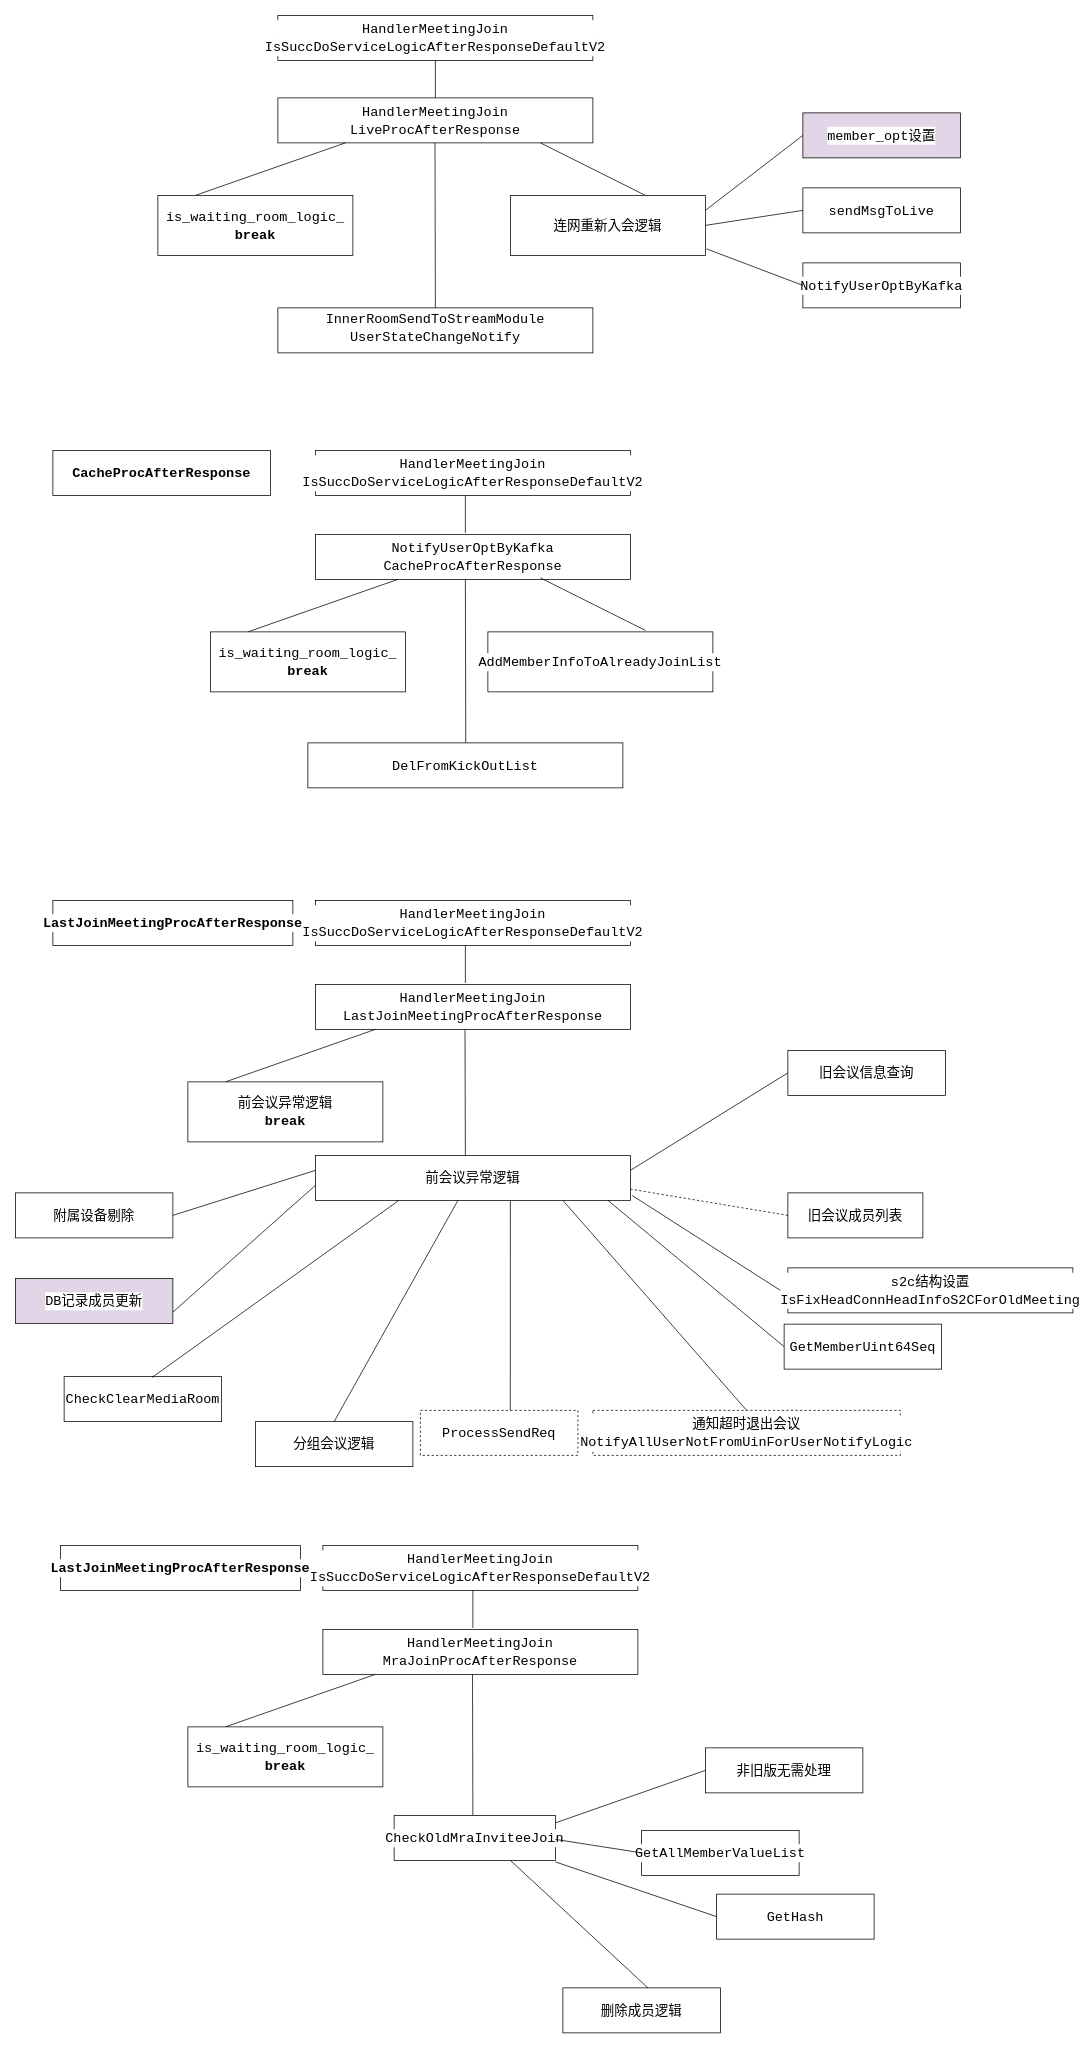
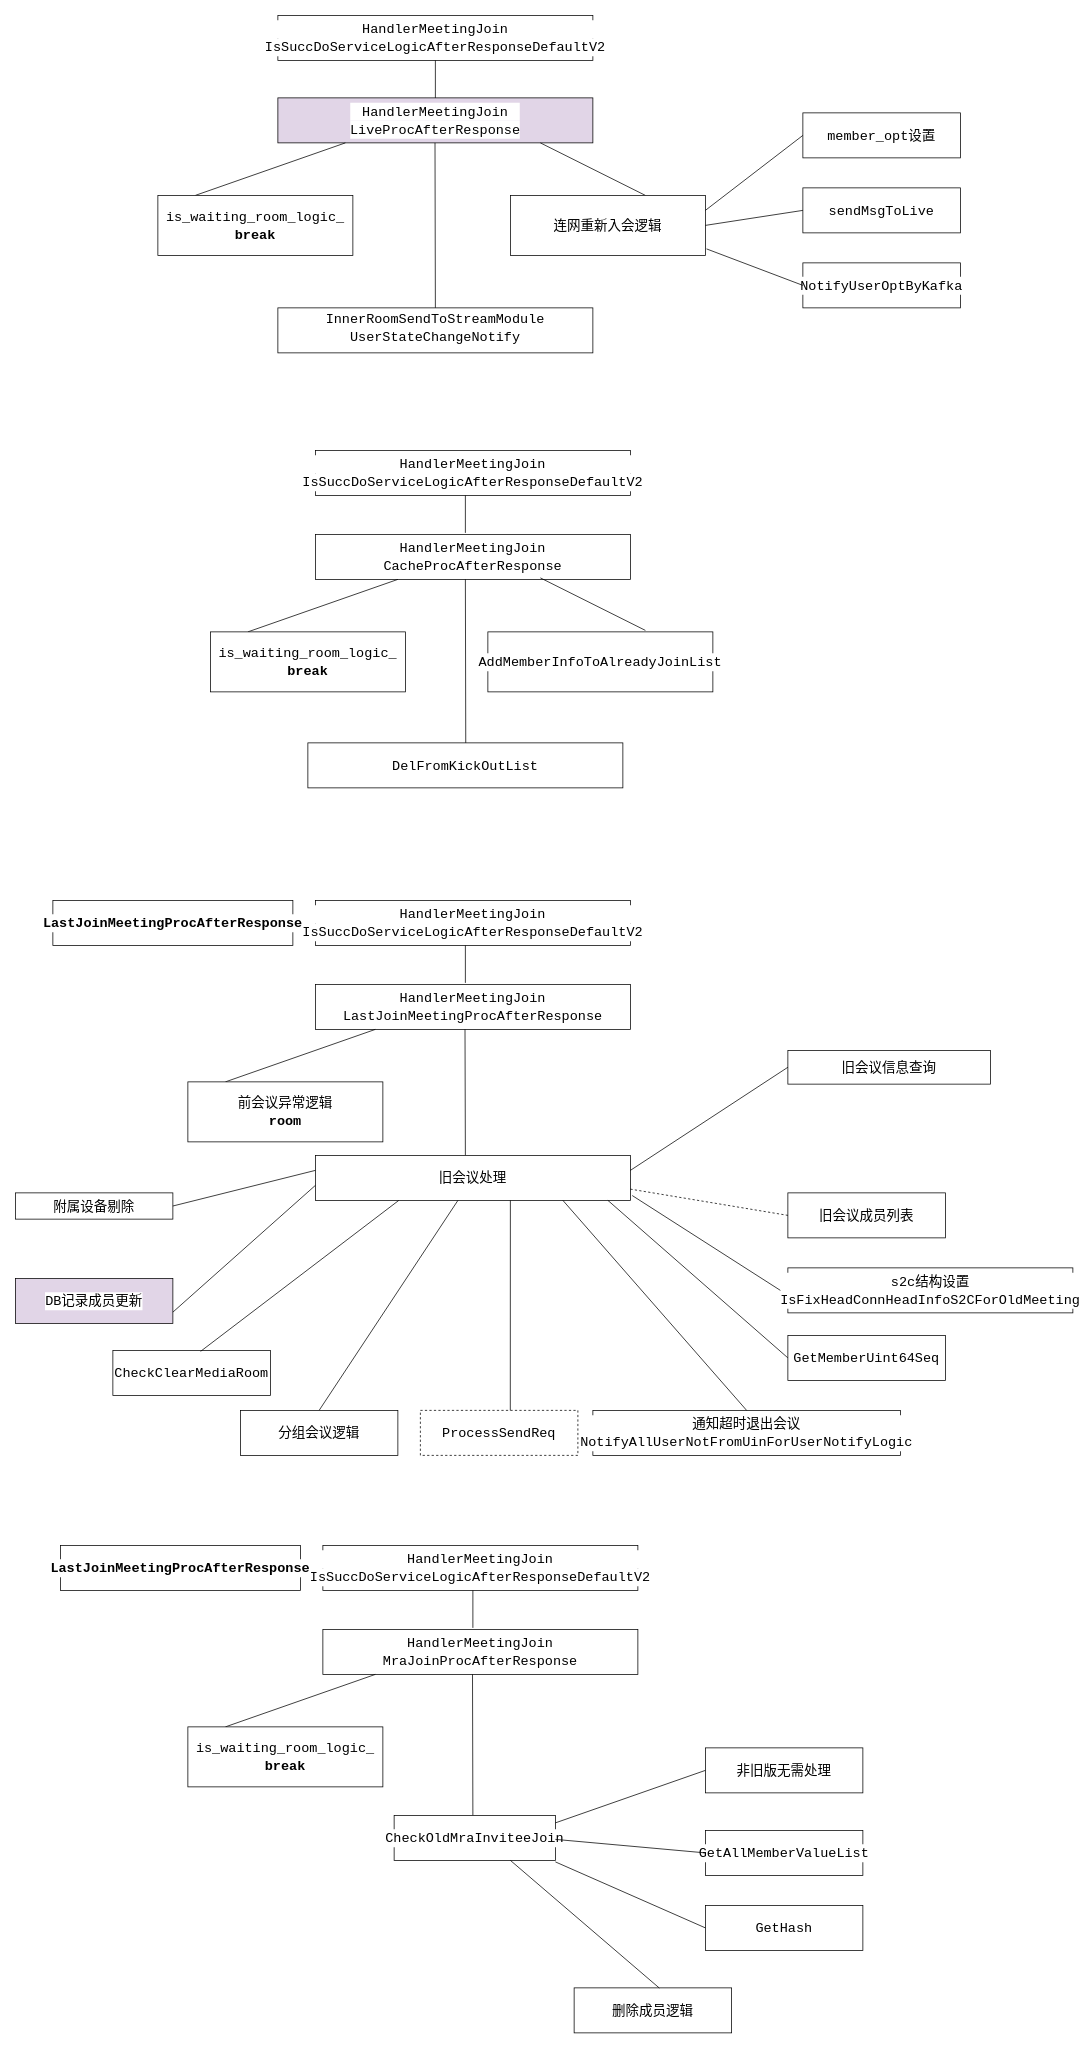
node "HandlerMeetingJoin LiveProcAfterResponse": fillcolor #ffffff -> #e1d5e7
node "member_opt设置": fillcolor #e1d5e7 -> #ffffff
node "CacheProcAfterResponse": removed
node "NotifyUserOptByKafka CacheProcAfterResponse": label "NotifyUserOptByKafka CacheProcAfterResponse" -> "HandlerMeetingJoin CacheProcAfterResponse"
node "旧会议信息查询": size 158x45 -> 203x34
node "前会议异常逻辑 break": label "前会议异常逻辑 break" -> "前会议异常逻辑 room"
node "前会议异常逻辑": label "前会议异常逻辑" -> "旧会议处理"
node "附属设备剔除": size 158x45 -> 158x26
node "旧会议成员列表": size 135x45 -> 158x45
node "GetMemberUint64Seq": moved (863, 1347) -> (867, 1358)
node "CheckClearMediaRoom": moved (143, 1399) -> (192, 1373)
node "通知超时退出会议 NotifyAllUserNotFromUinForUserNotifyLogic": style dashed -> solid
node "分组会议逻辑": moved (334, 1444) -> (319, 1433)
node "GetAllMemberValueList": moved (720, 1853) -> (784, 1853)
node "GetHash": moved (795, 1917) -> (784, 1928)
node "删除成员逻辑": moved (642, 2010) -> (653, 2010)
